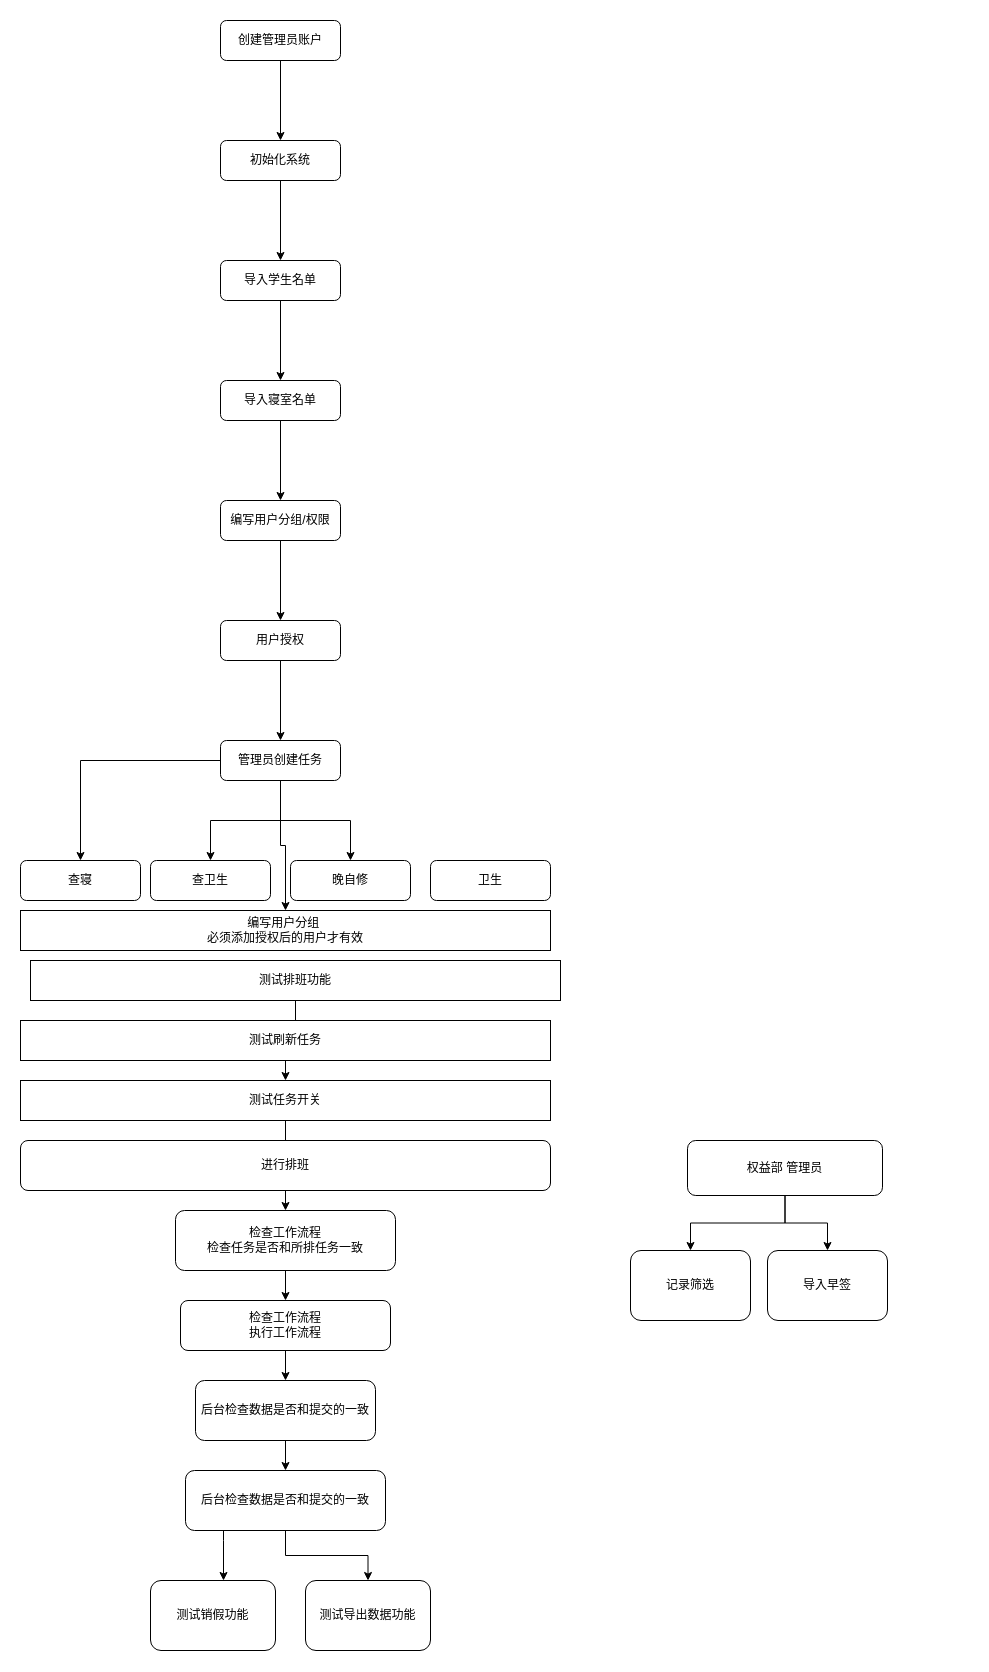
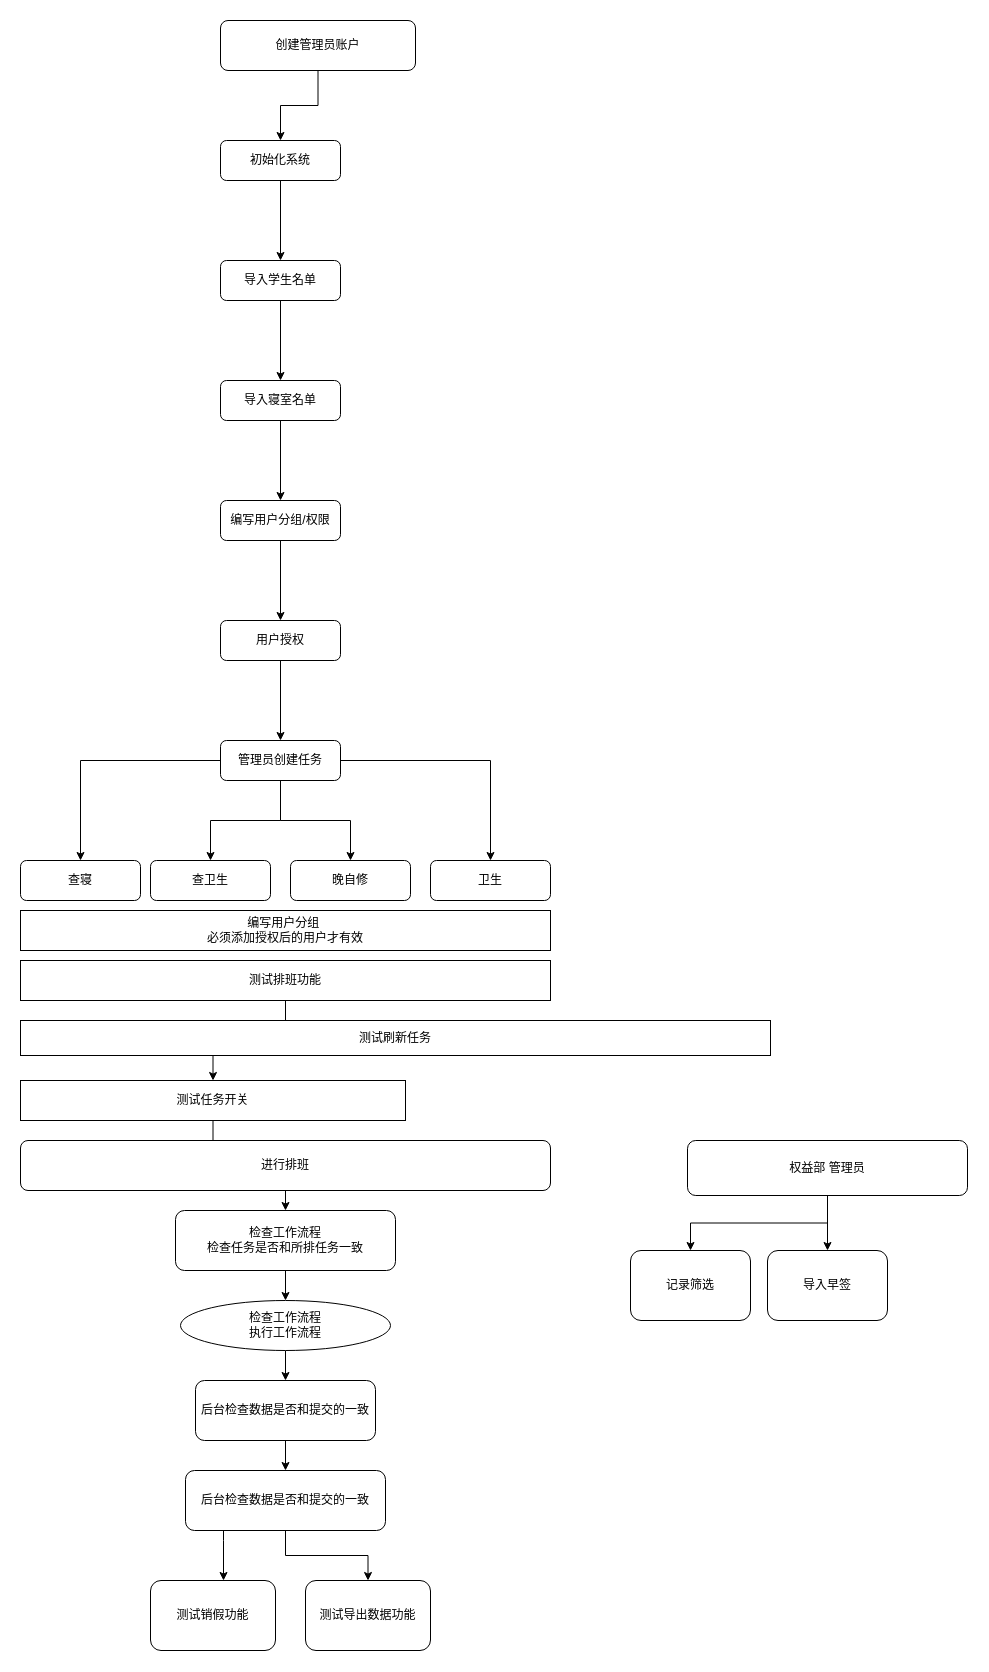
node "创建管理员账户": size 120x40 -> 195x50
edge "管理员创建任务" -> "编写用户分组 必须添加授权后的用户才有效": now "管理员创建任务" -> "卫生"
node "测试排班功能": moved (296, 981) -> (286, 981)
node "测试刷新任务": size 530x40 -> 750x35
node "测试任务开关": size 530x40 -> 385x40
node "权益部 管理员": size 195x55 -> 280x55
node "检查工作流程 执行工作流程": shape rounded rectangle -> ellipse
